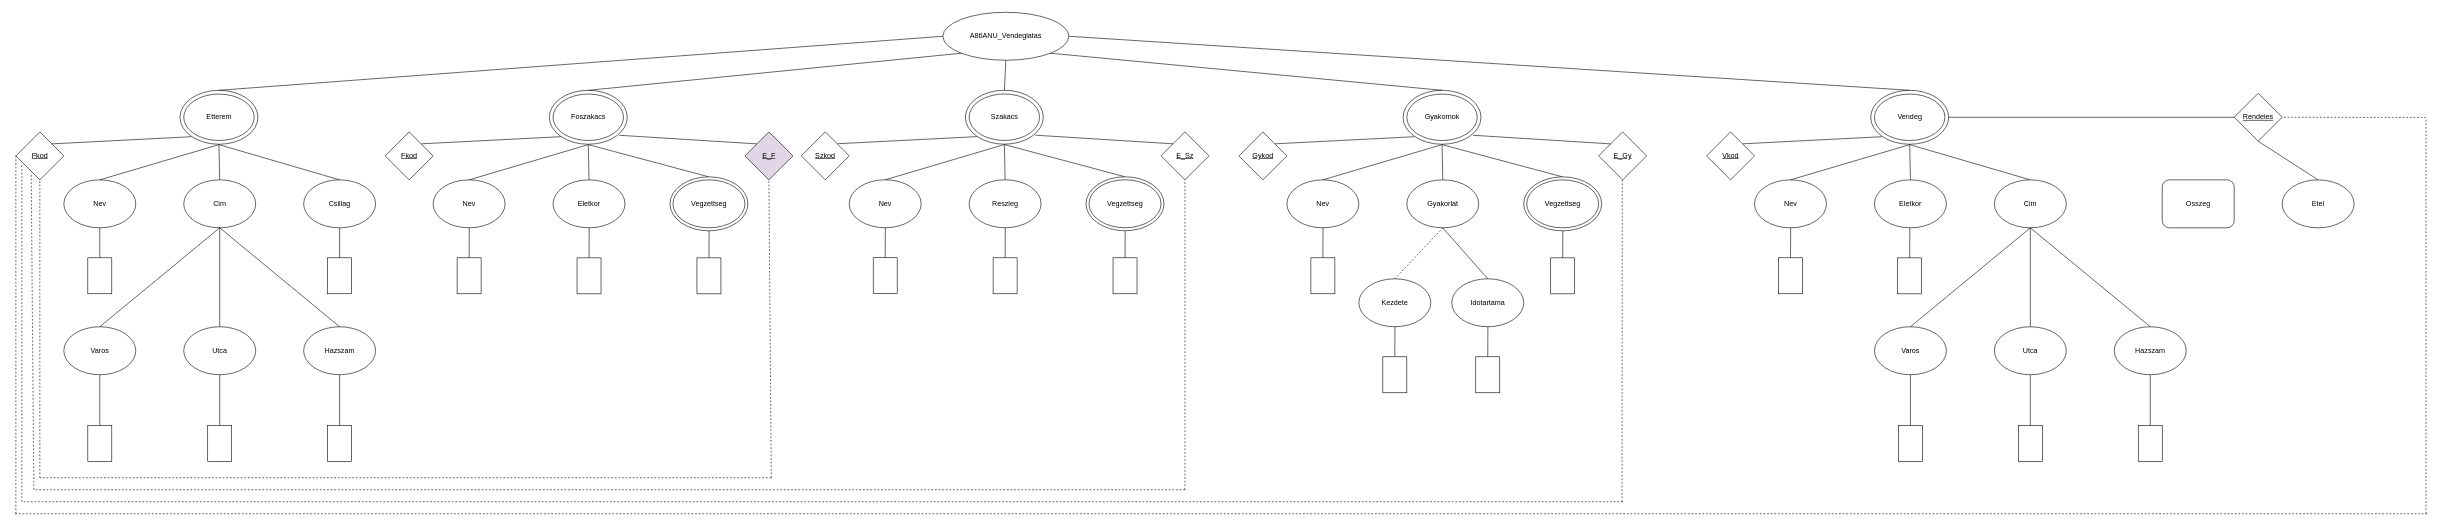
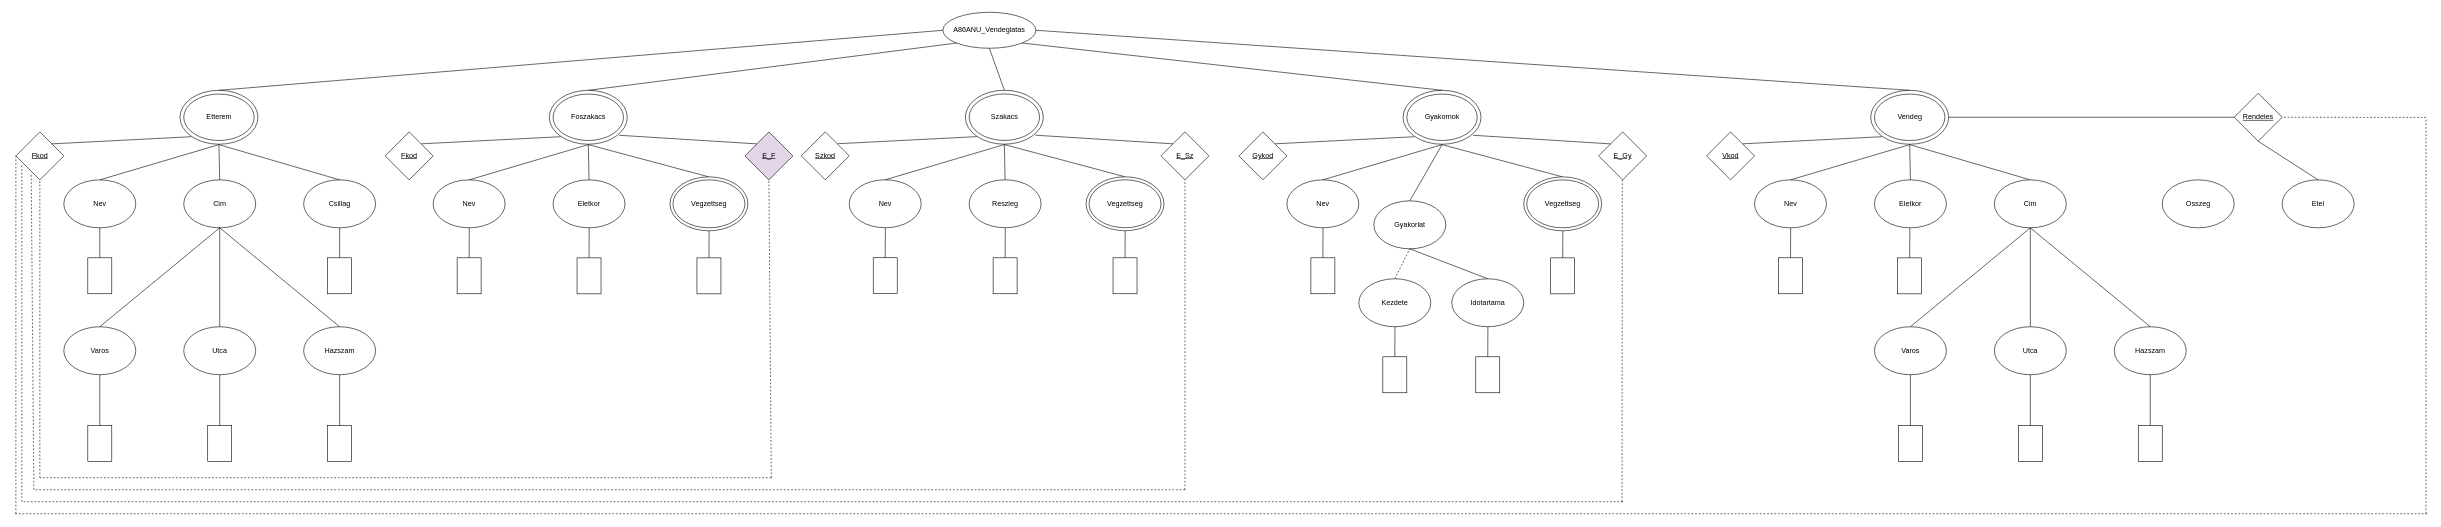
node "A86ANU_Vendeglatas": size 126x48 -> 93x36
node "Gyakorlat": moved (1443, 204) -> (1410, 225)
node "Osszeg": shape rounded rectangle -> ellipse
